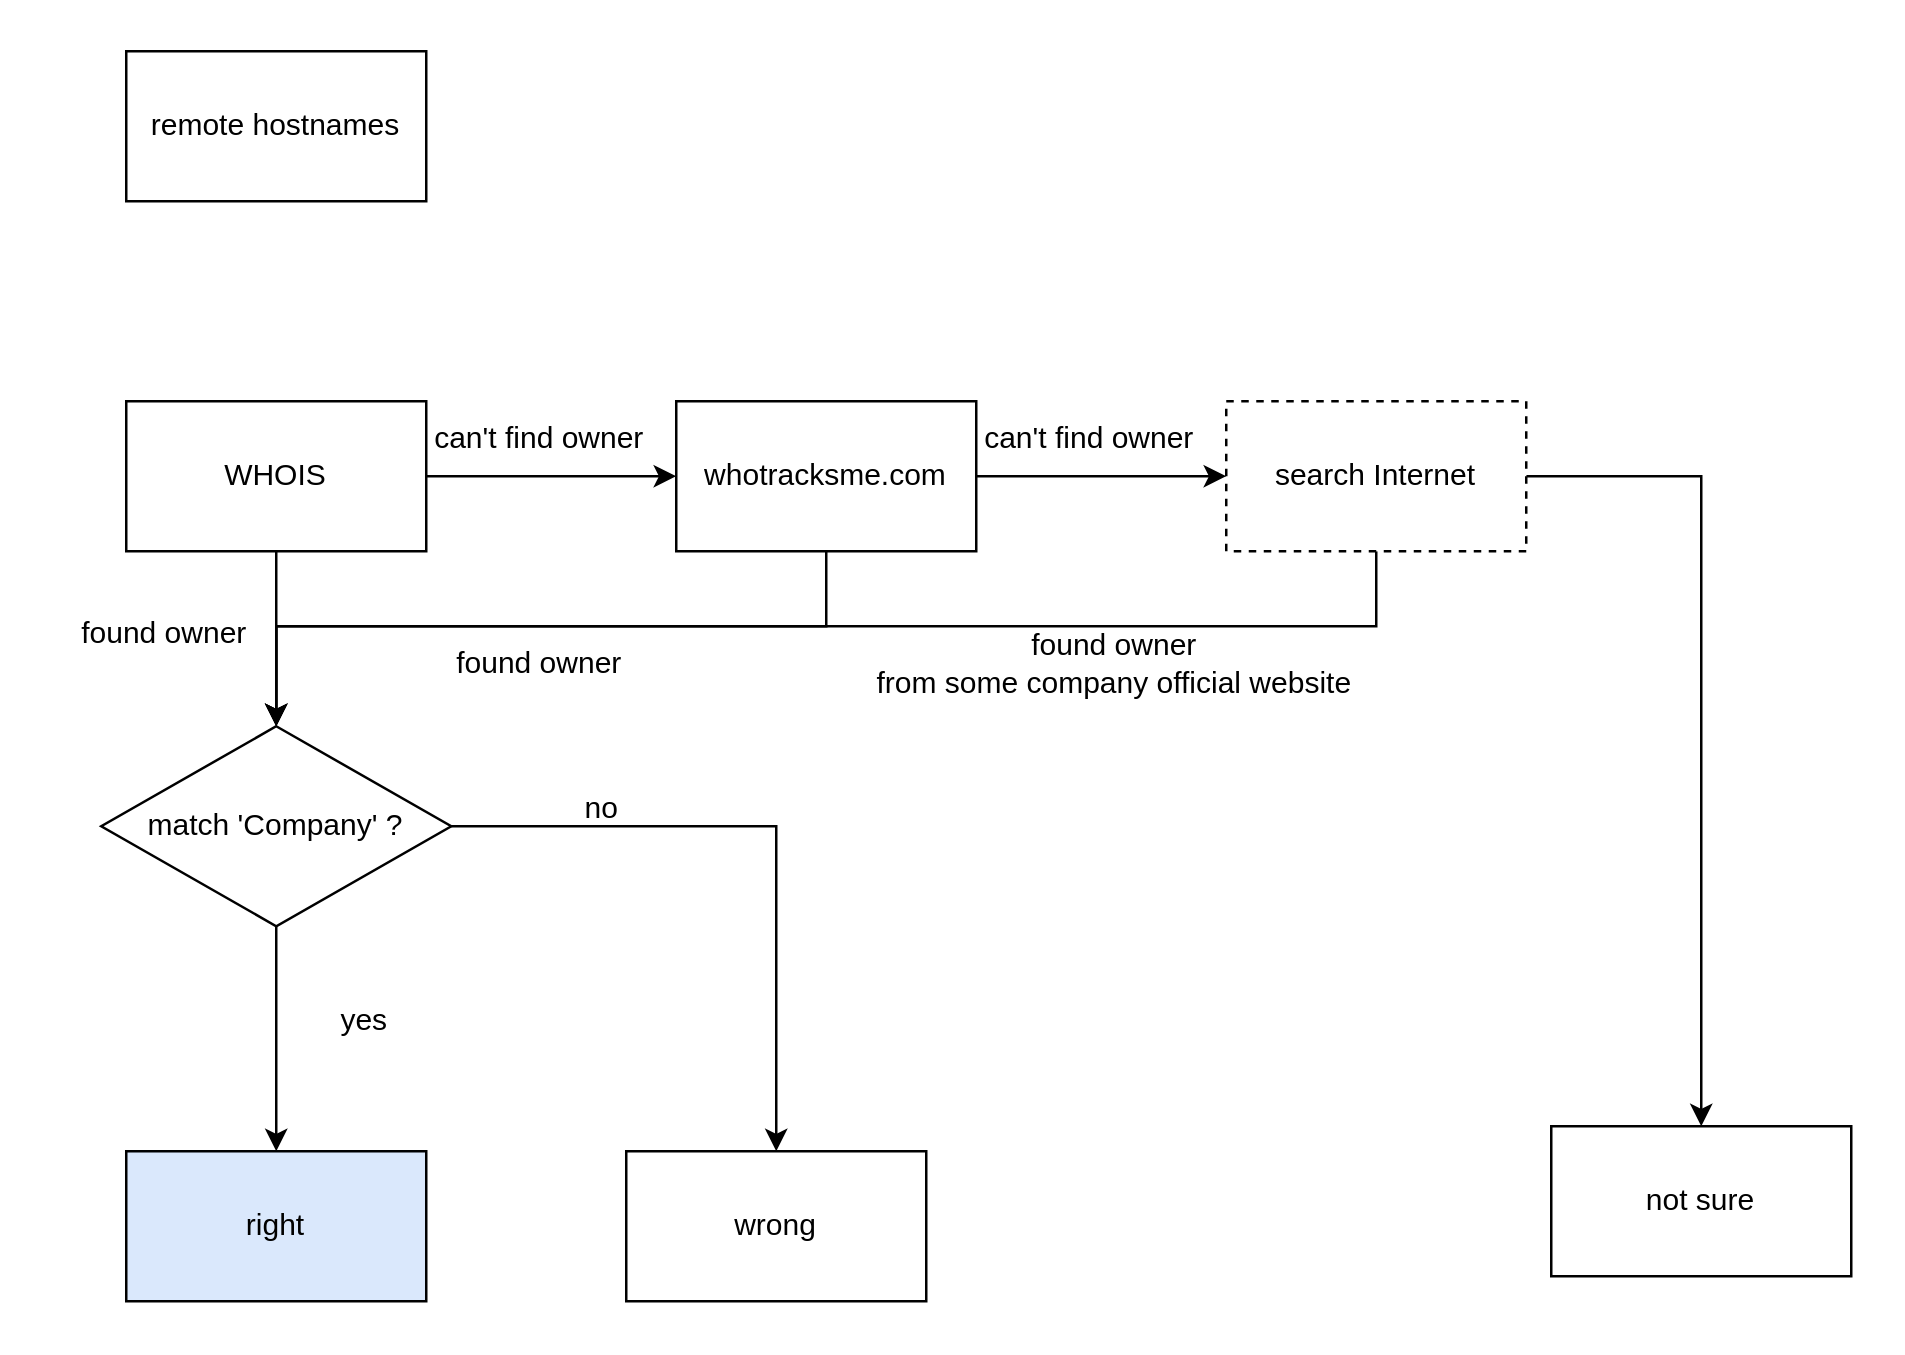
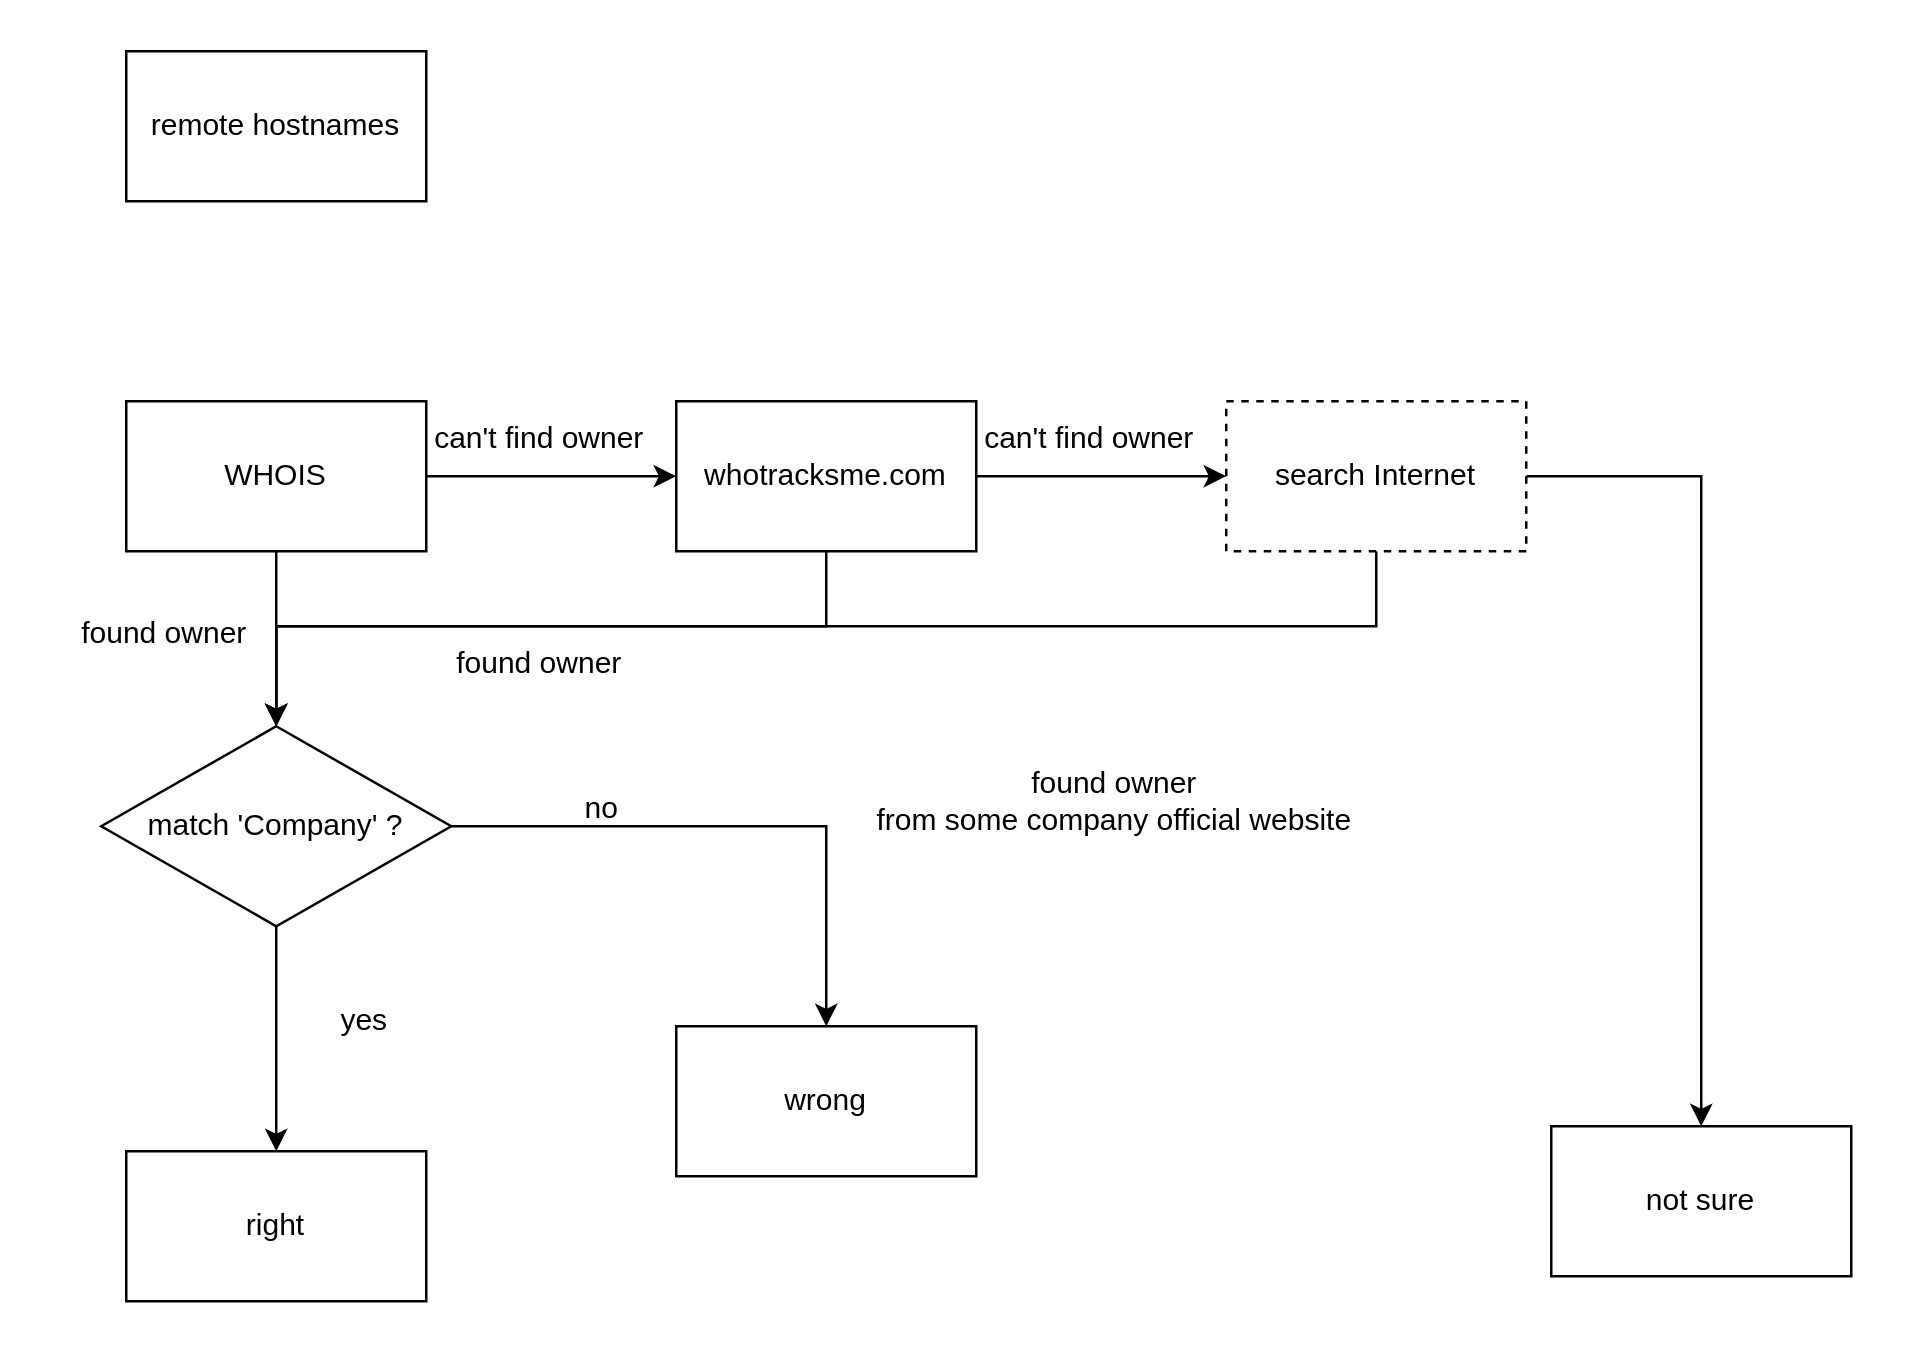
node "found owner from some company official website": moved (1114, 664) -> (1114, 801)
node "right": fillcolor #dae8fc -> #ffffff
node "wrong": moved (776, 1226) -> (826, 1101)
